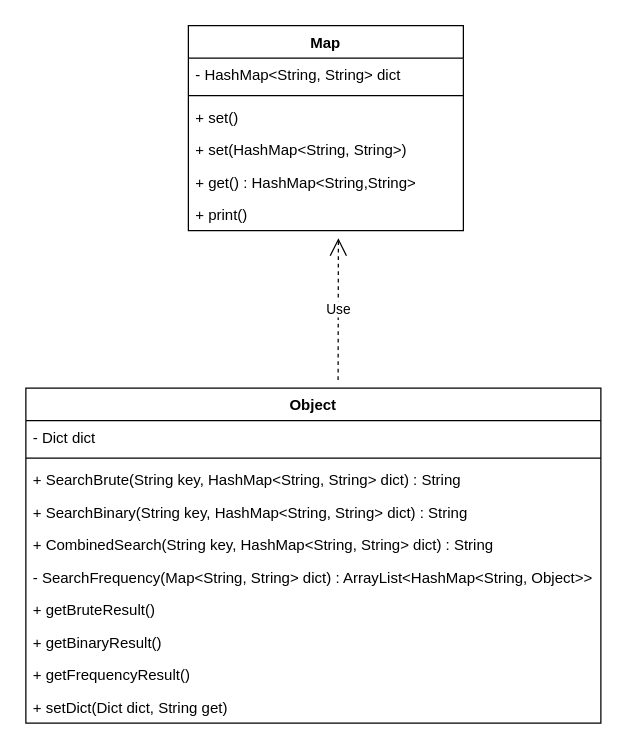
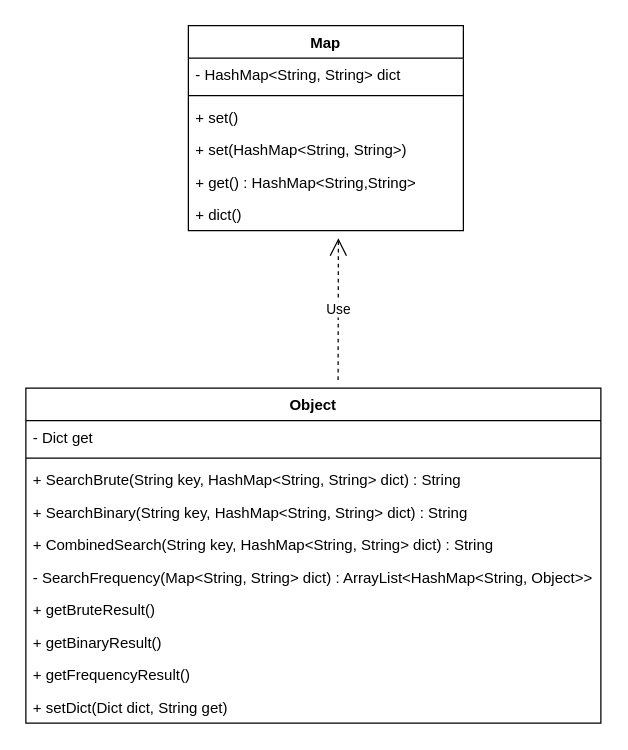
node "+ print()": label "+ print()" -> "+ dict()"
node "- Dict dict": label "- Dict dict" -> "- Dict get"
